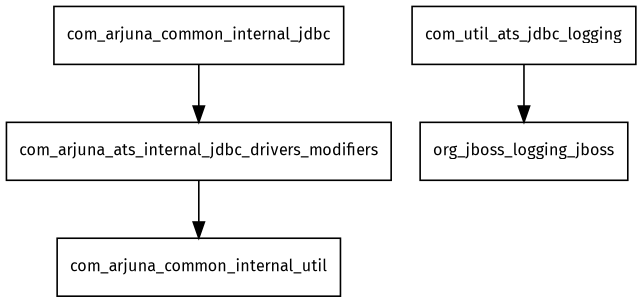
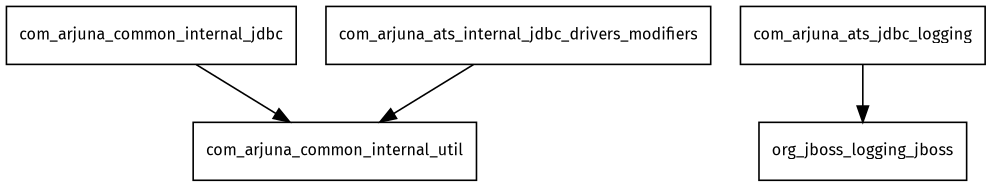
node "com_util_ats_jdbc_logging": label "com_util_ats_jdbc_logging" -> "com_arjuna_ats_jdbc_logging"
edge "com_arjuna_common_internal_jdbc" -> "com_arjuna_ats_internal_jdbc_drivers_modifiers": now "com_arjuna_common_internal_jdbc" -> "com_arjuna_common_internal_util"
